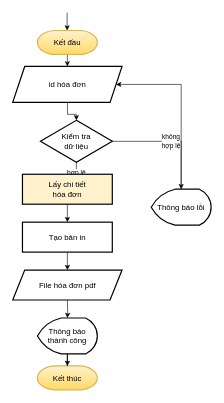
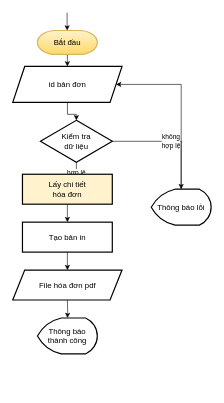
node "Kết đầu": label "Kết đầu" -> "Bắt đầu"
node "id hóa đơn": label "id hóa đơn" -> "id bản đơn"
edge "Thông báo thành công" -> "Kết thúc": removed
node "Kết thúc": removed
